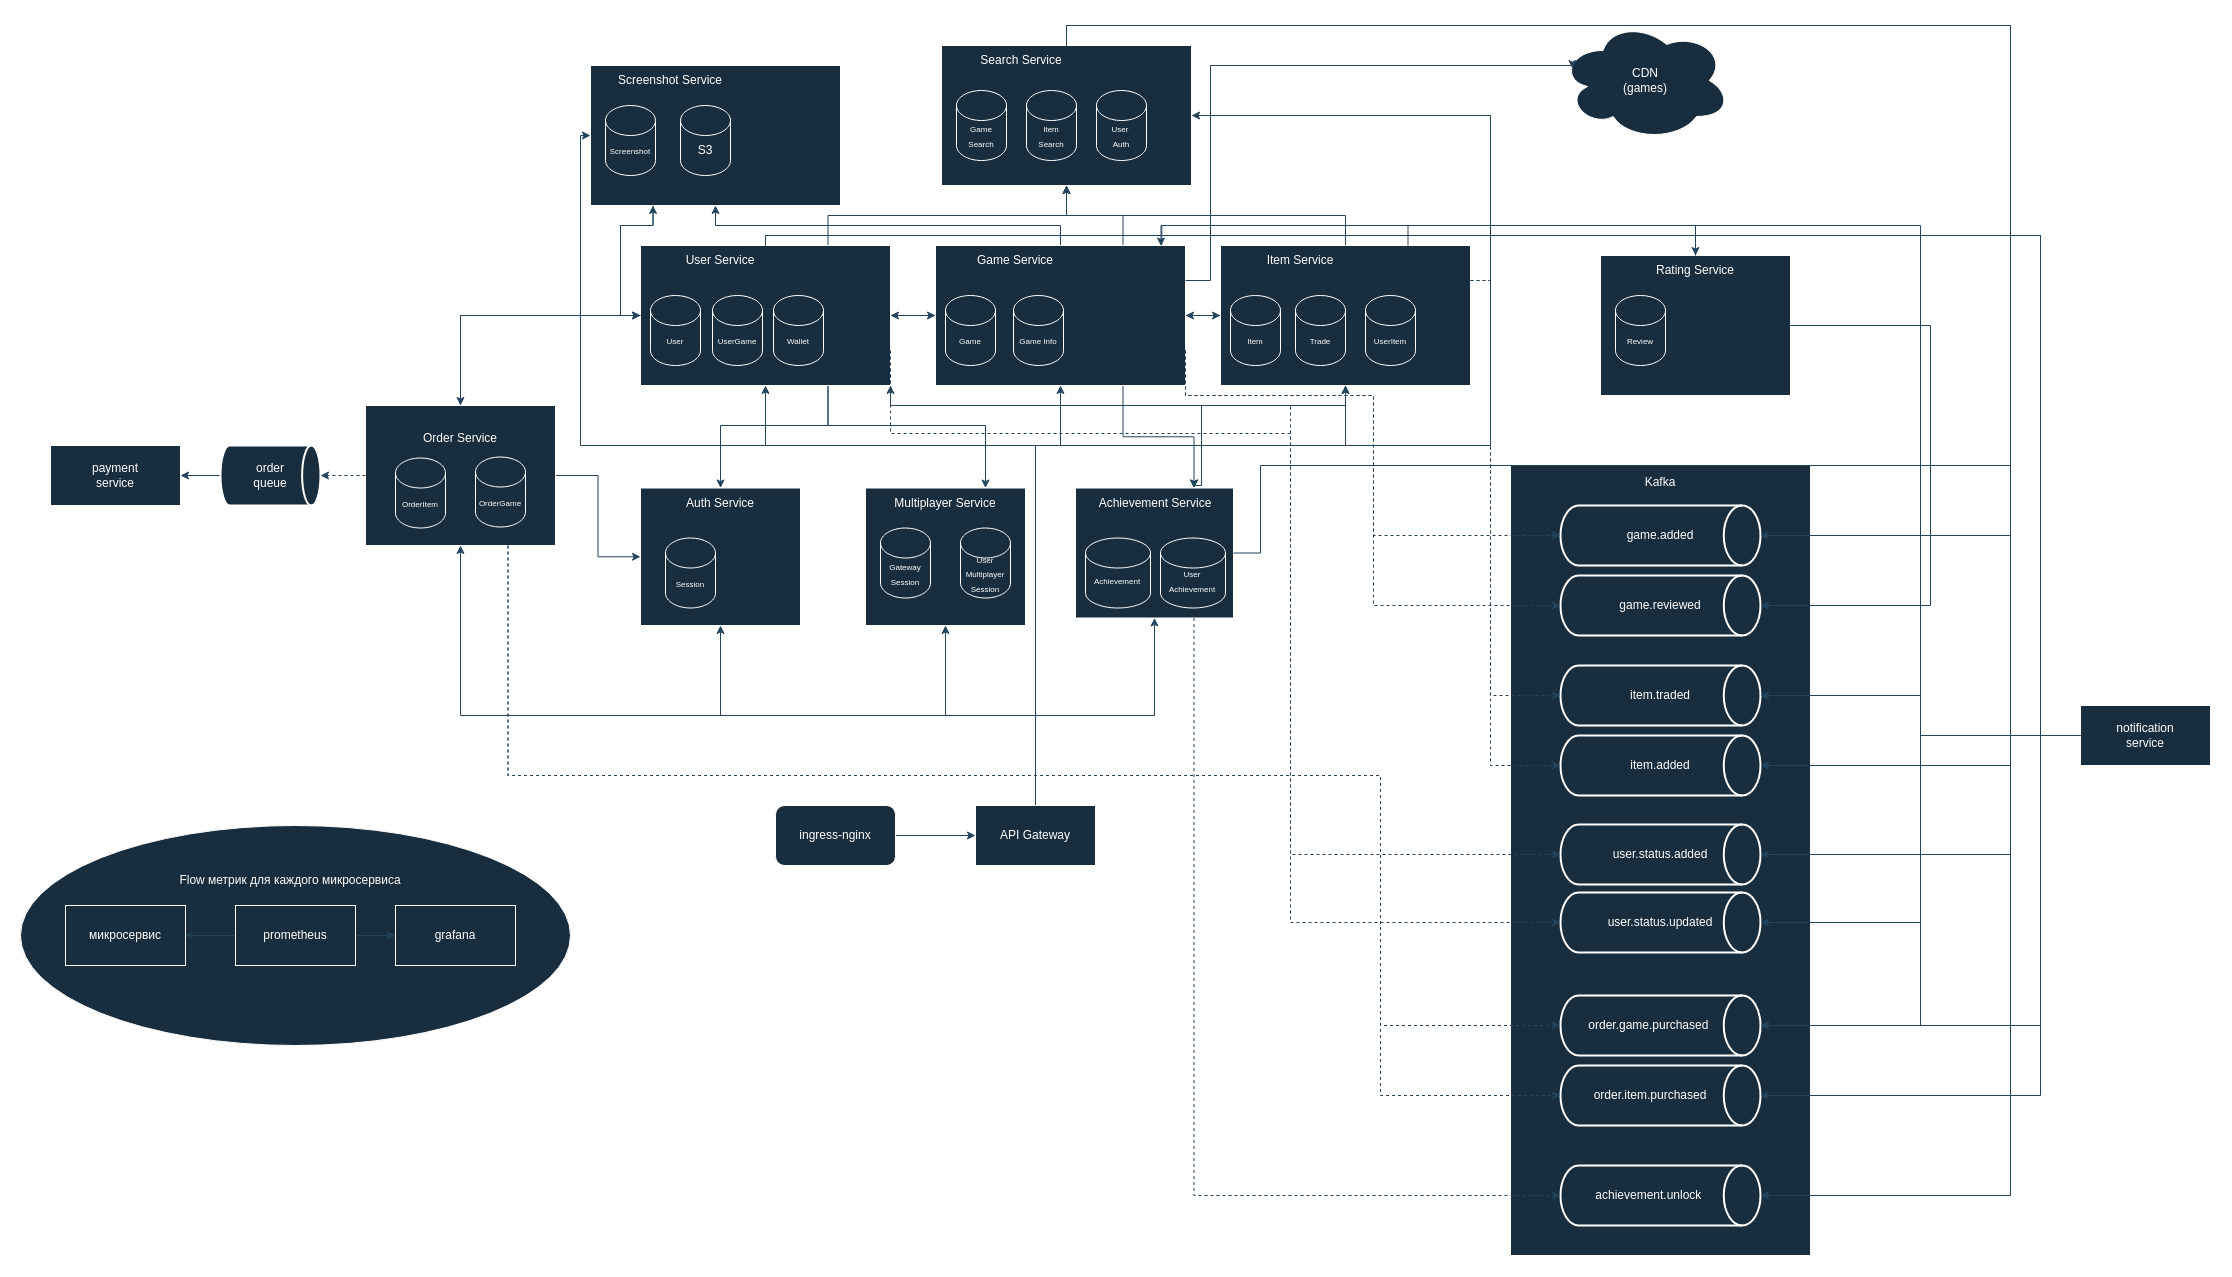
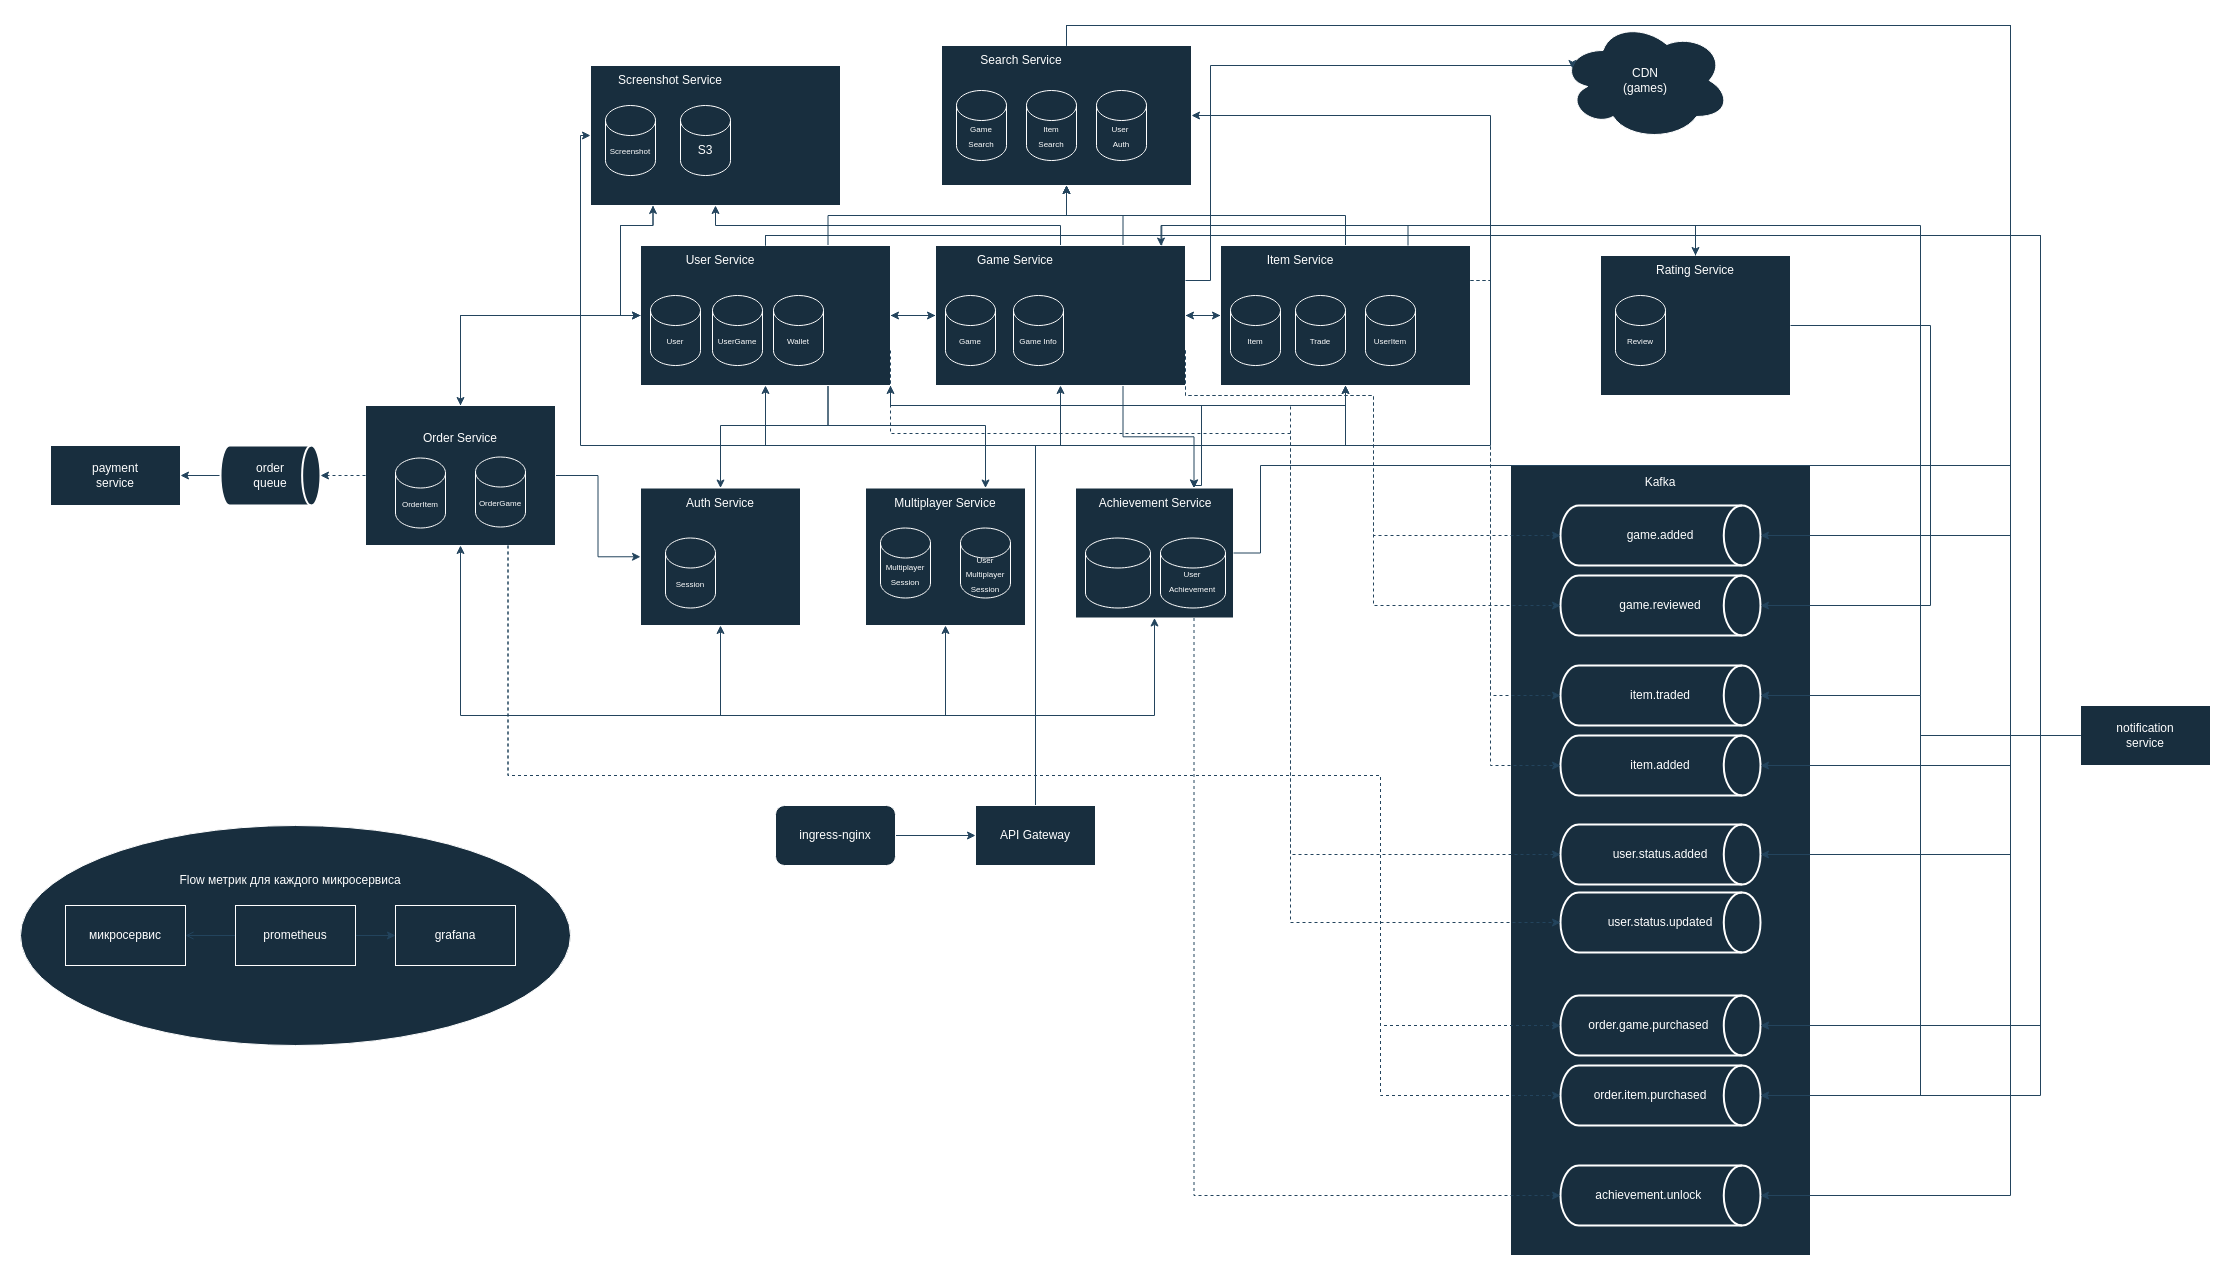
node "Gateway Session": label "Gateway Session" -> "Multiplayer Session"
node "Achievement": removed
edge "notification service" -> "user.status.updated": removed
edge "notification service" -> "order.item.purchased": added
